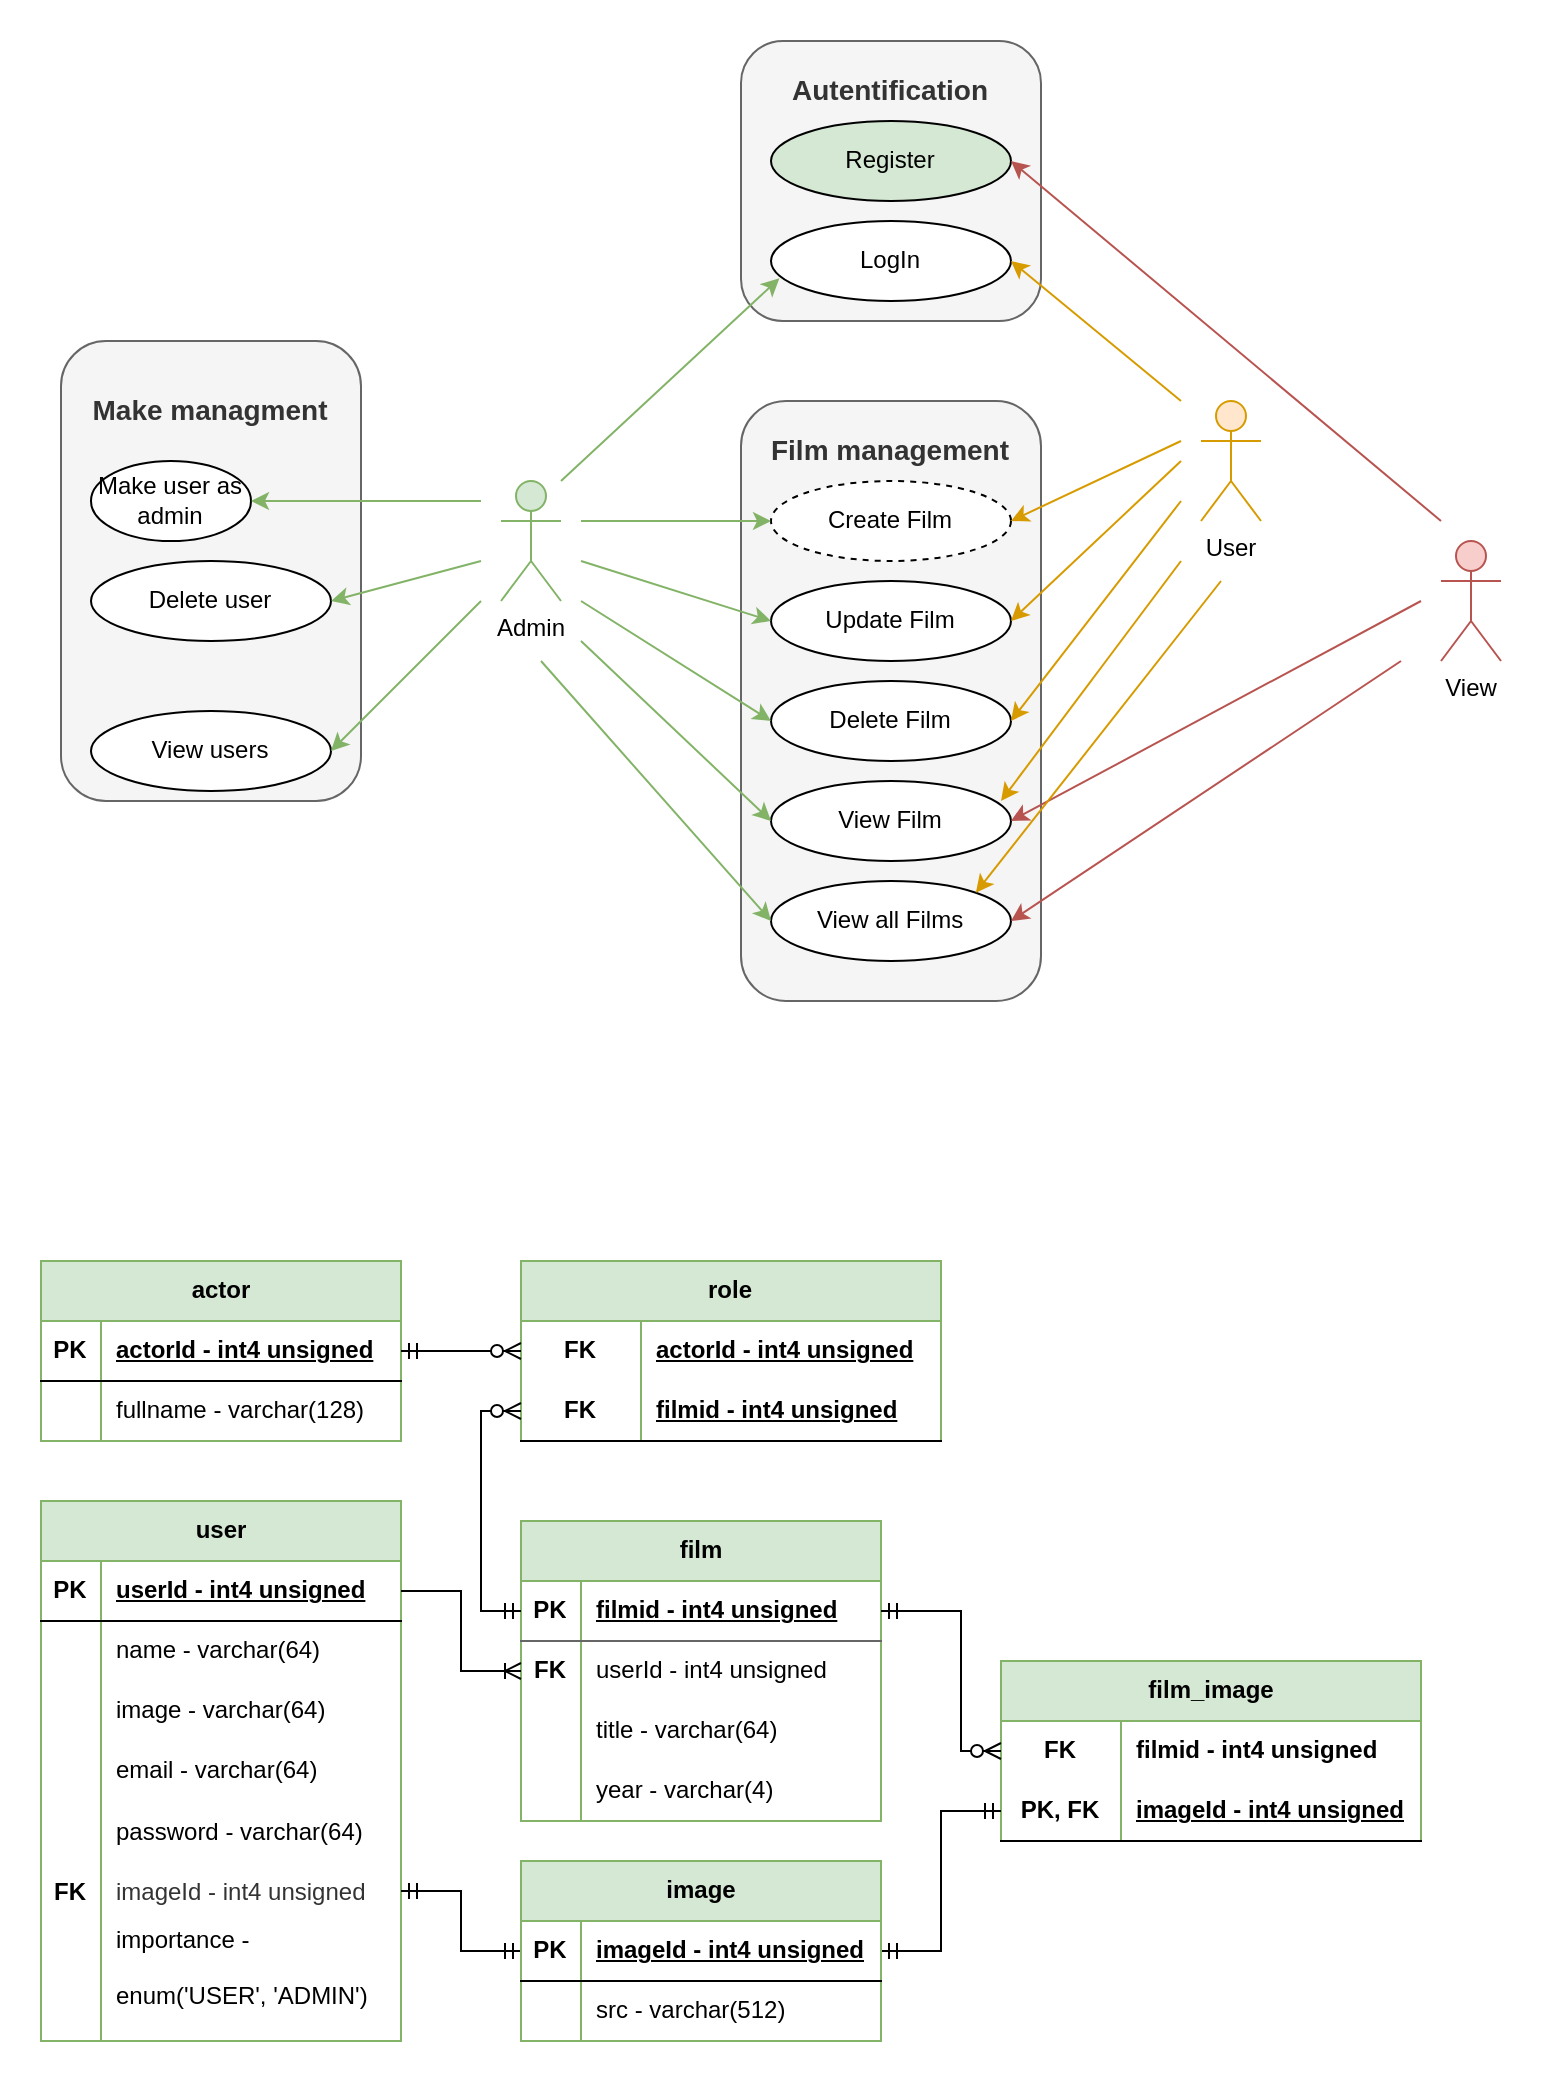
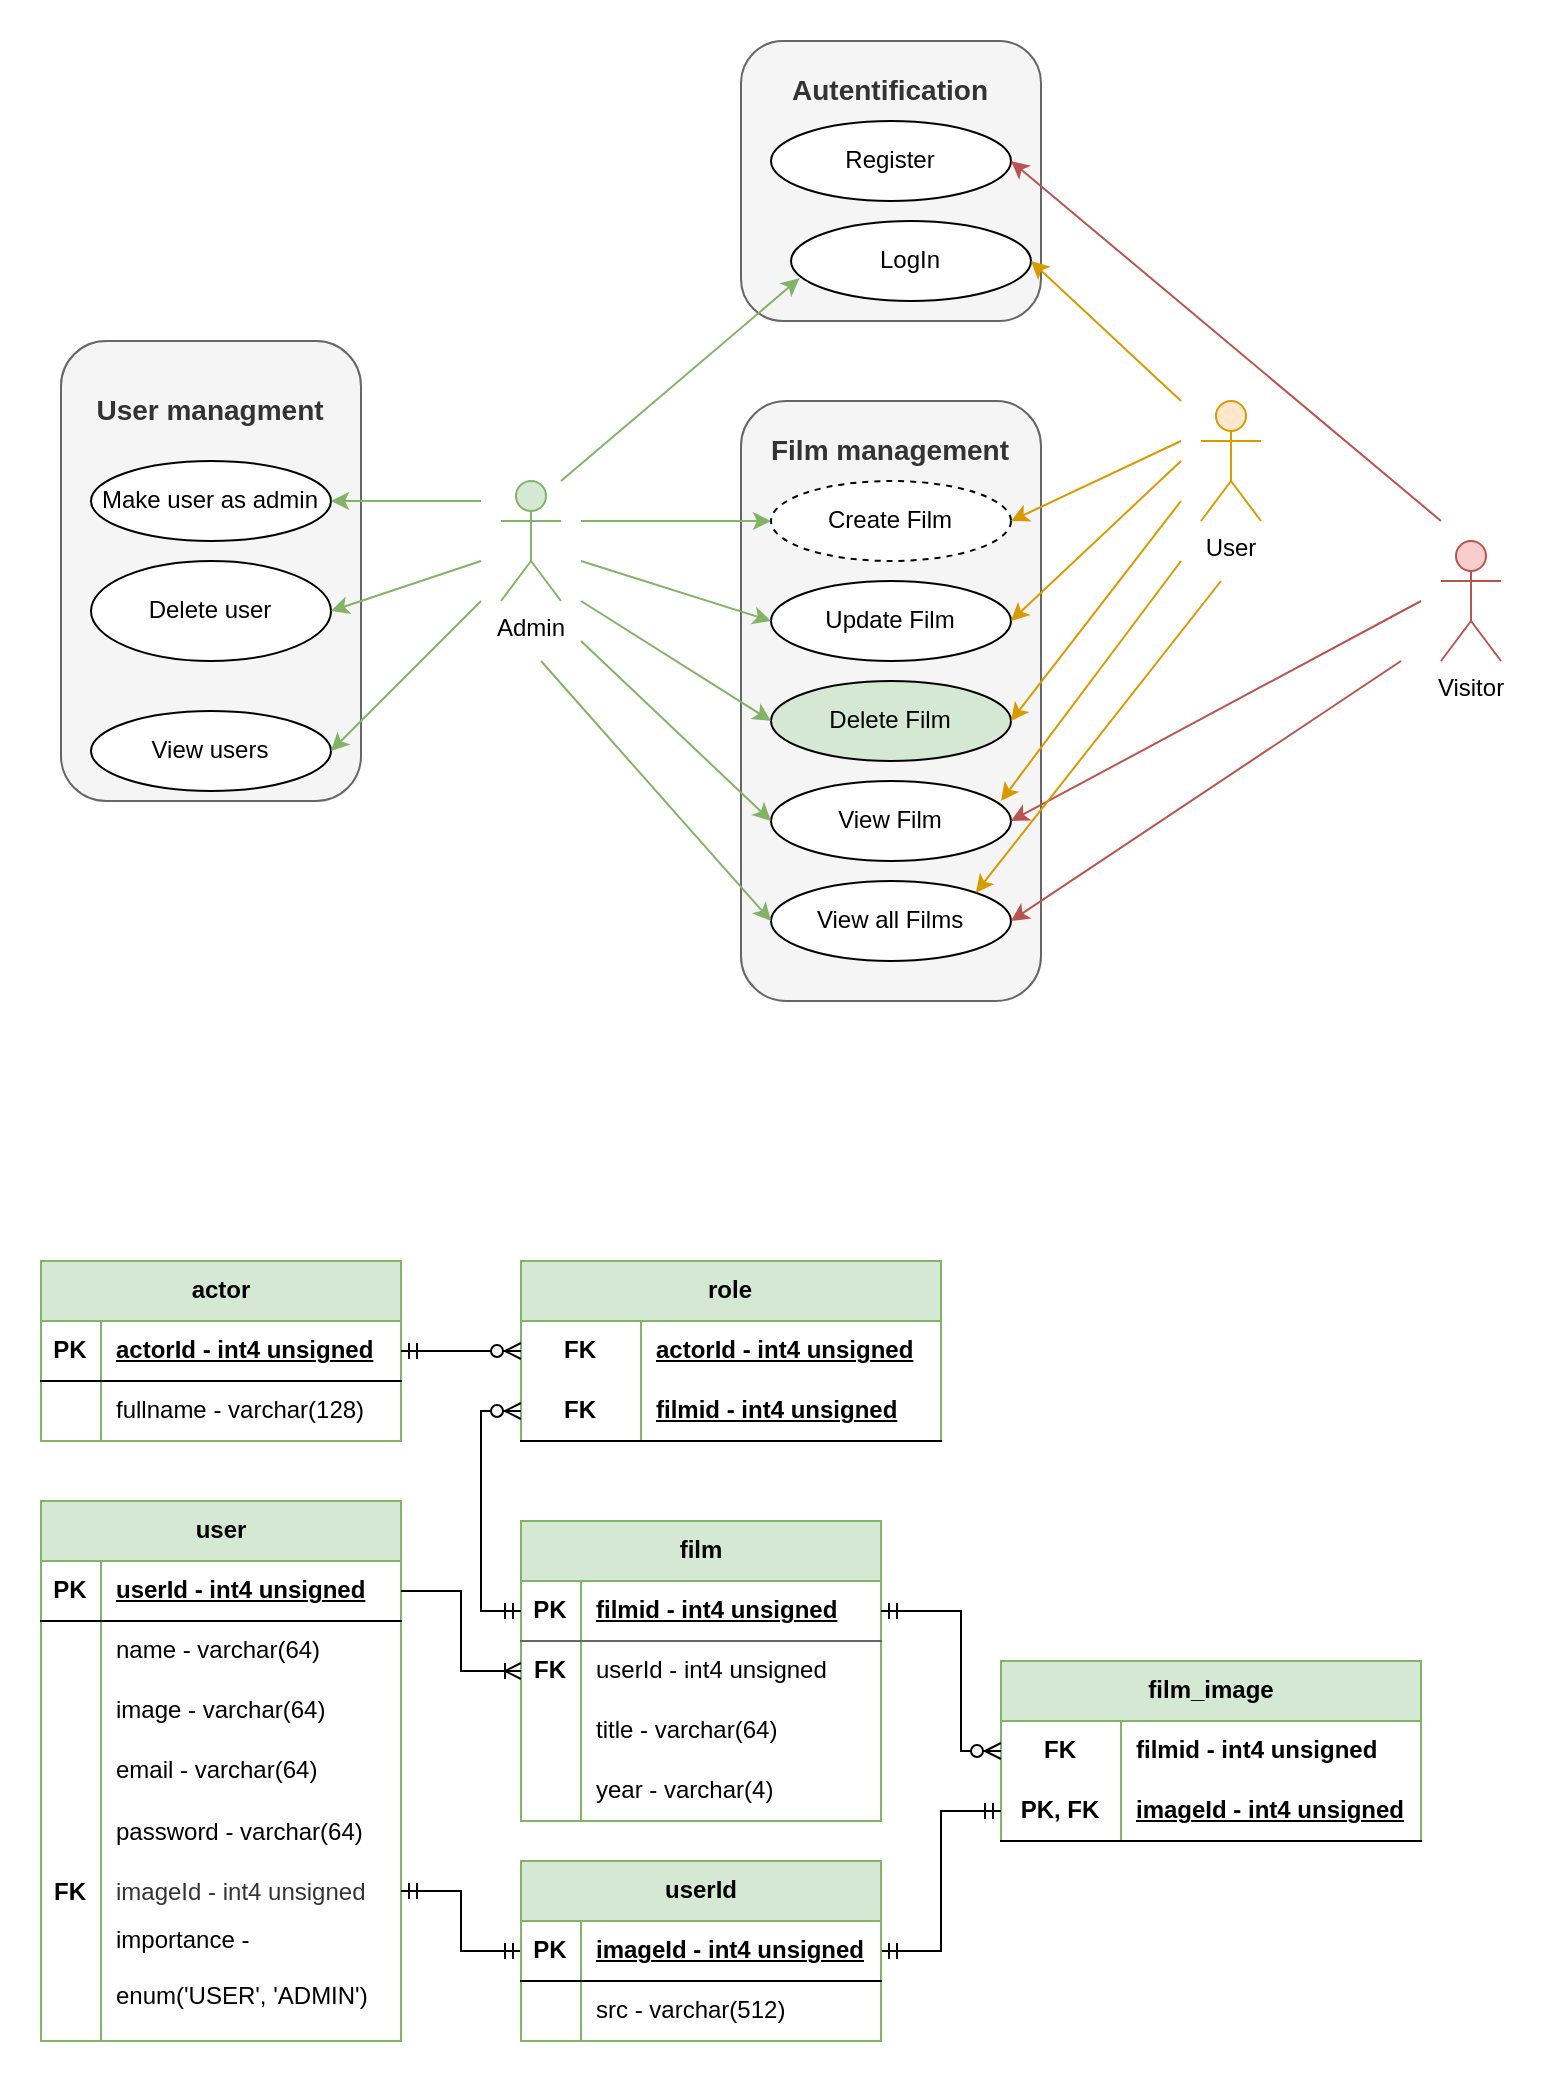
node "Register": fillcolor #d5e8d4 -> #ffffff
node "LogIn": moved (891, 261) -> (911, 261)
node "Make managment": label "Make managment" -> "User managment"
node "Make user as admin": size 160x80 -> 240x80
node "Delete user": size 240x80 -> 240x100
node "View": label "View" -> "Visitor"
node "Delete Film": fillcolor #ffffff -> #d5e8d4
node "image": label "image" -> "userId"
